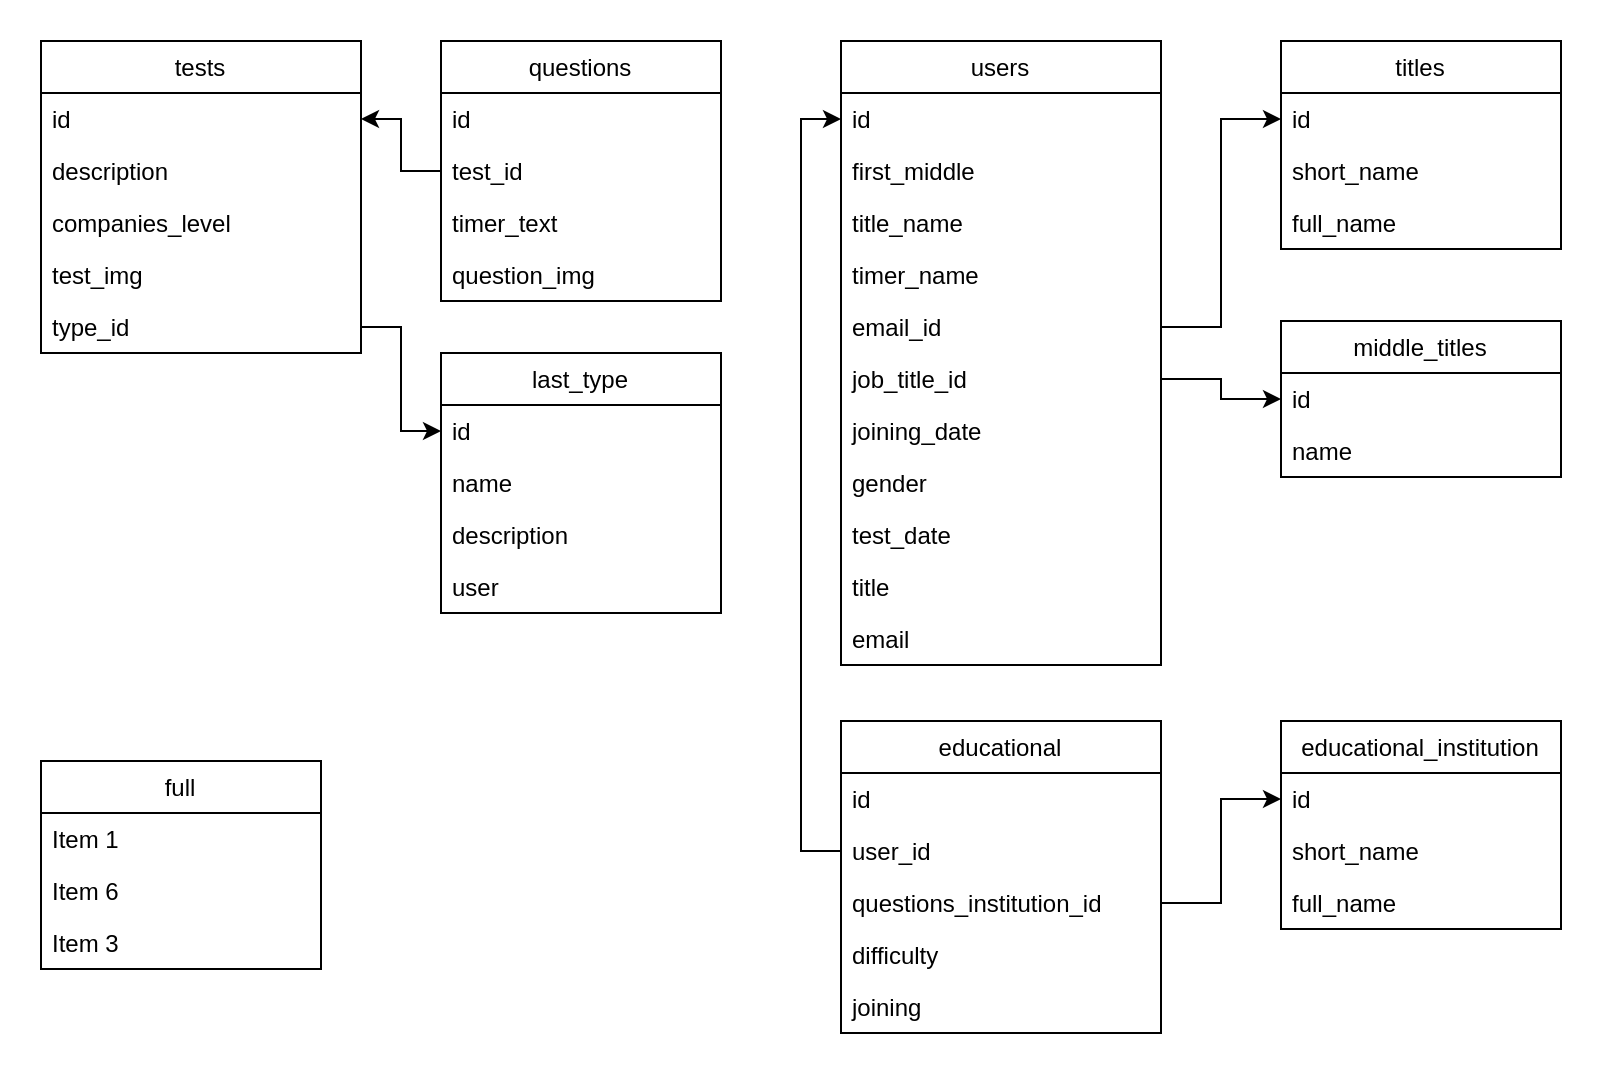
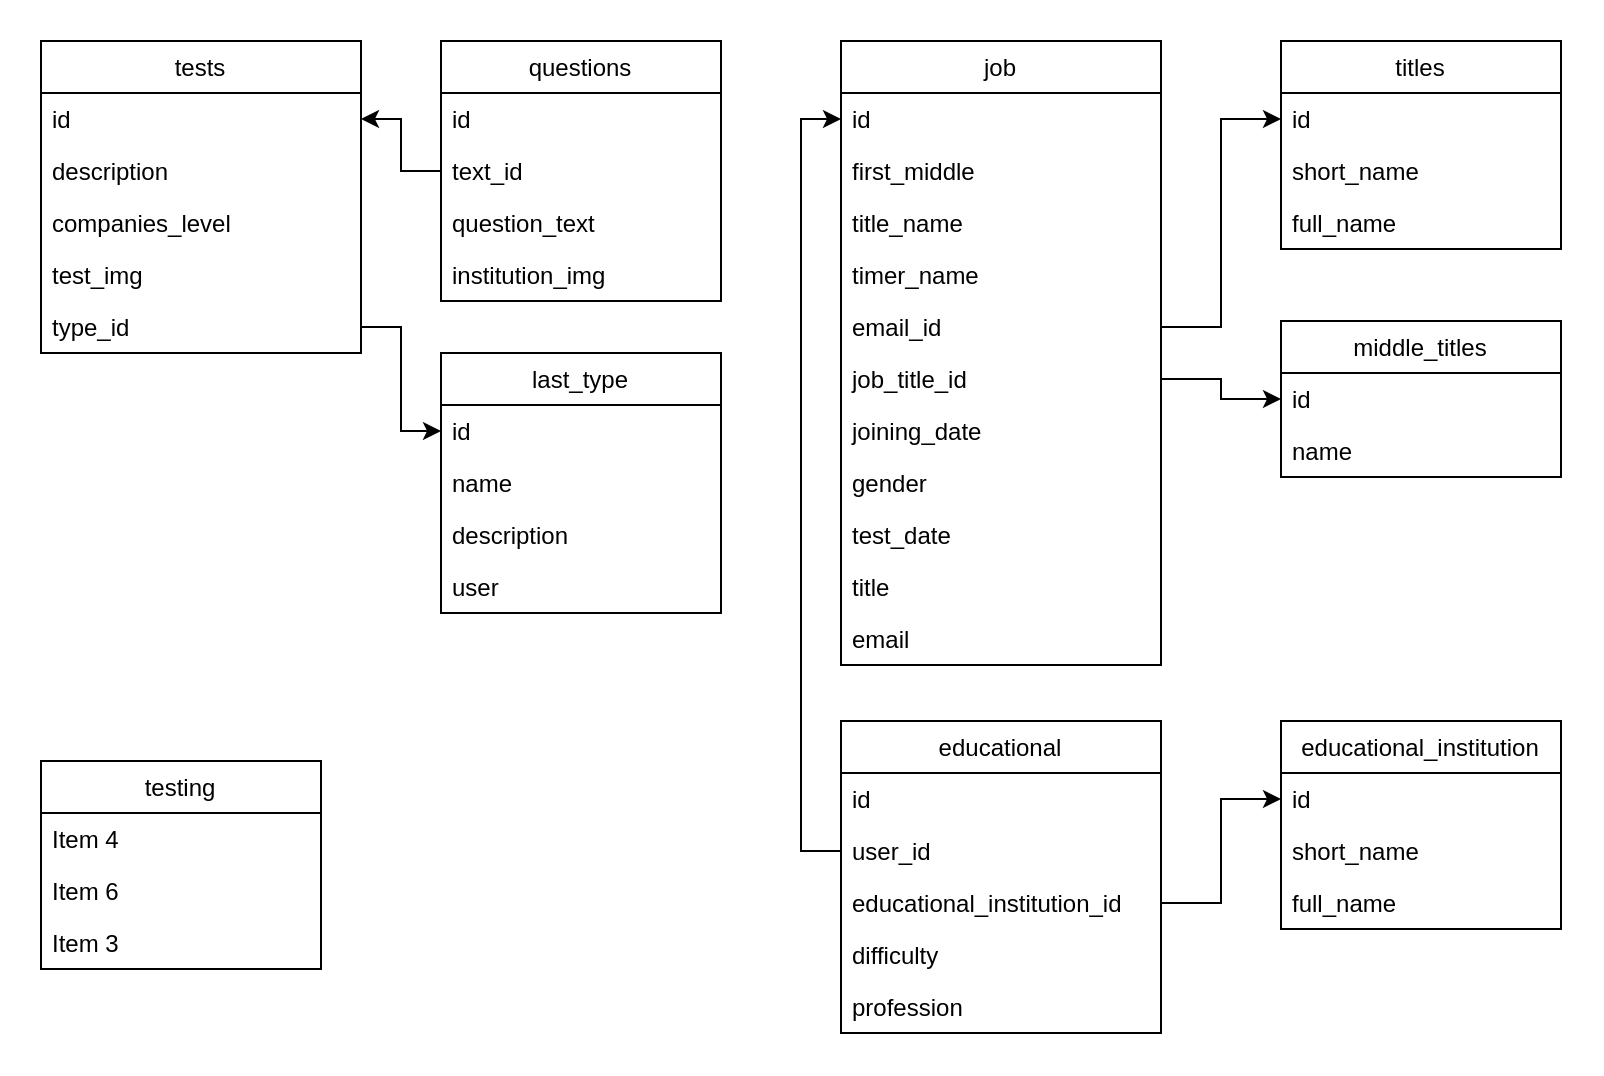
node "users": label "users" -> "job"
node "test_id": label "test_id" -> "text_id"
node "timer_text": label "timer_text" -> "question_text"
node "question_img": label "question_img" -> "institution_img"
node "full": label "full" -> "testing"
node "Item 1": label "Item 1" -> "Item 4"
node "questions_institution_id": label "questions_institution_id" -> "educational_institution_id"
node "joining": label "joining" -> "profession"
